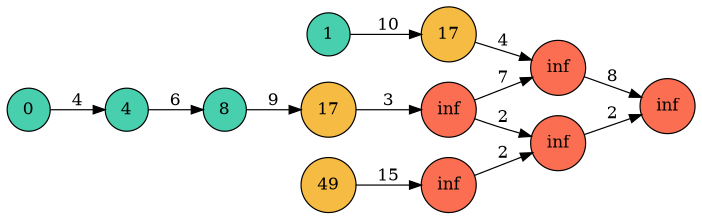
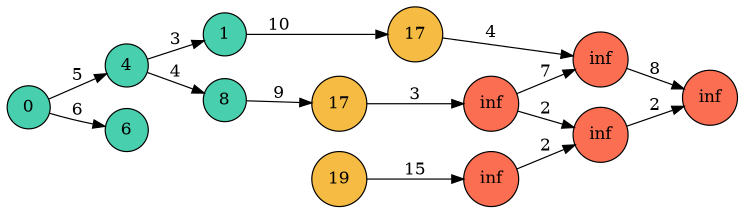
edge "4" -> "1": added, label "3"
edge "0" -> "4": label "4" -> "5"
edge "4" -> "8": label "6" -> "4"
node "6": added
node "49": label "49" -> "19"
